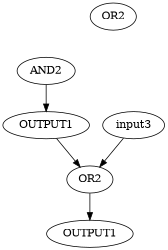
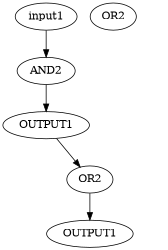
node "input1": added
node "input3": removed
